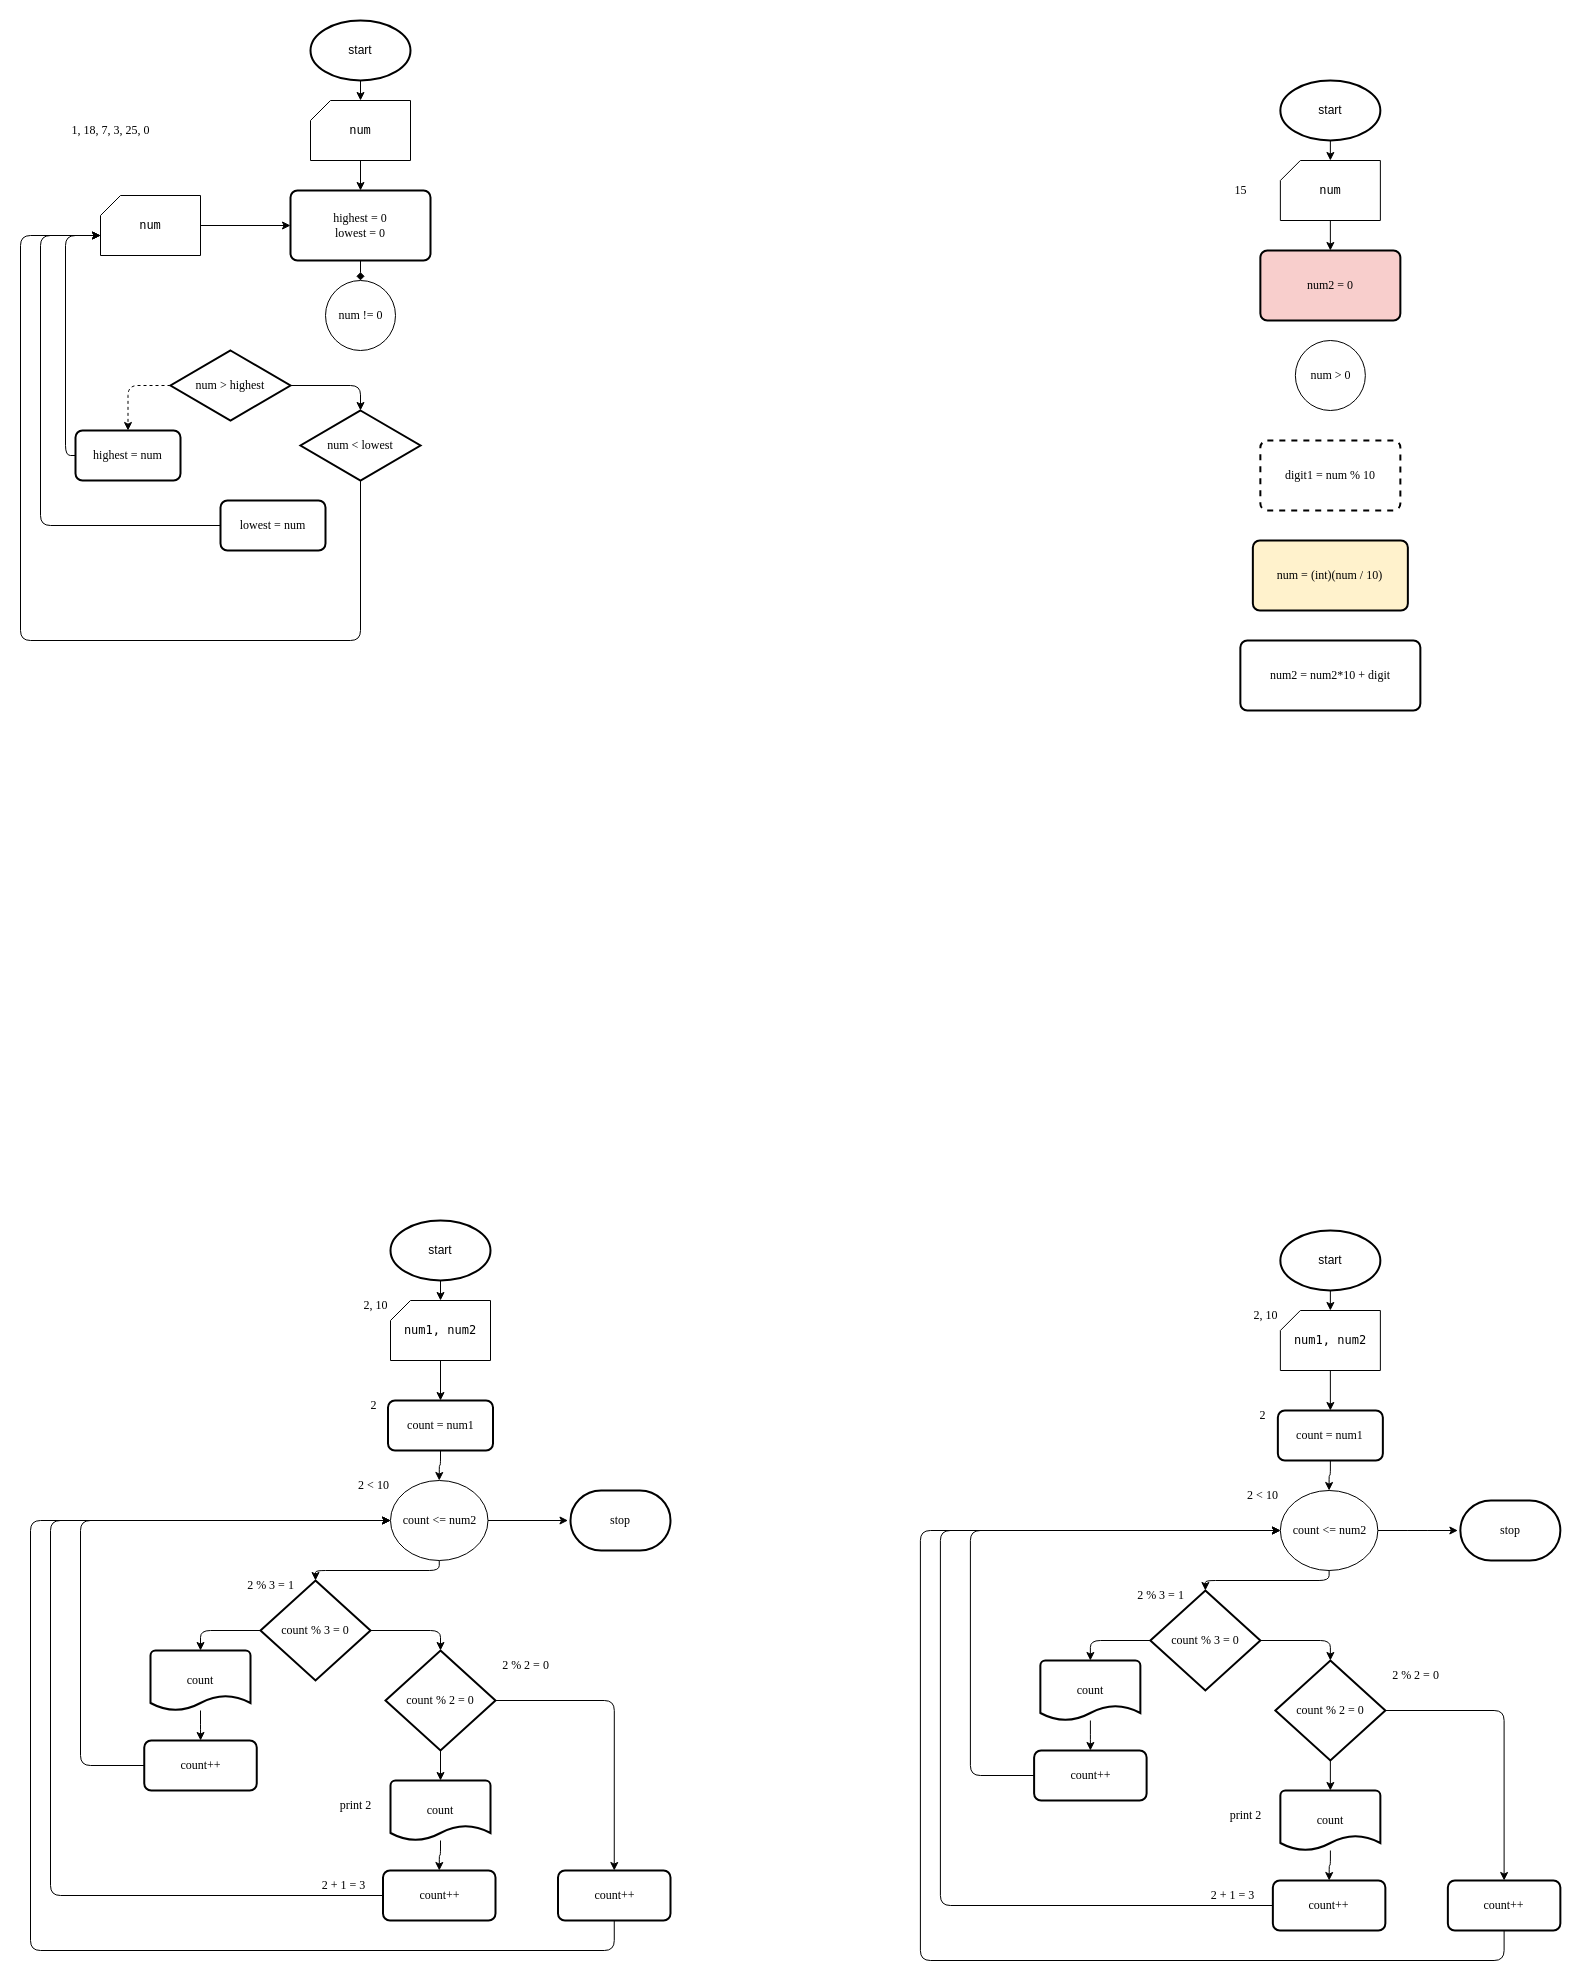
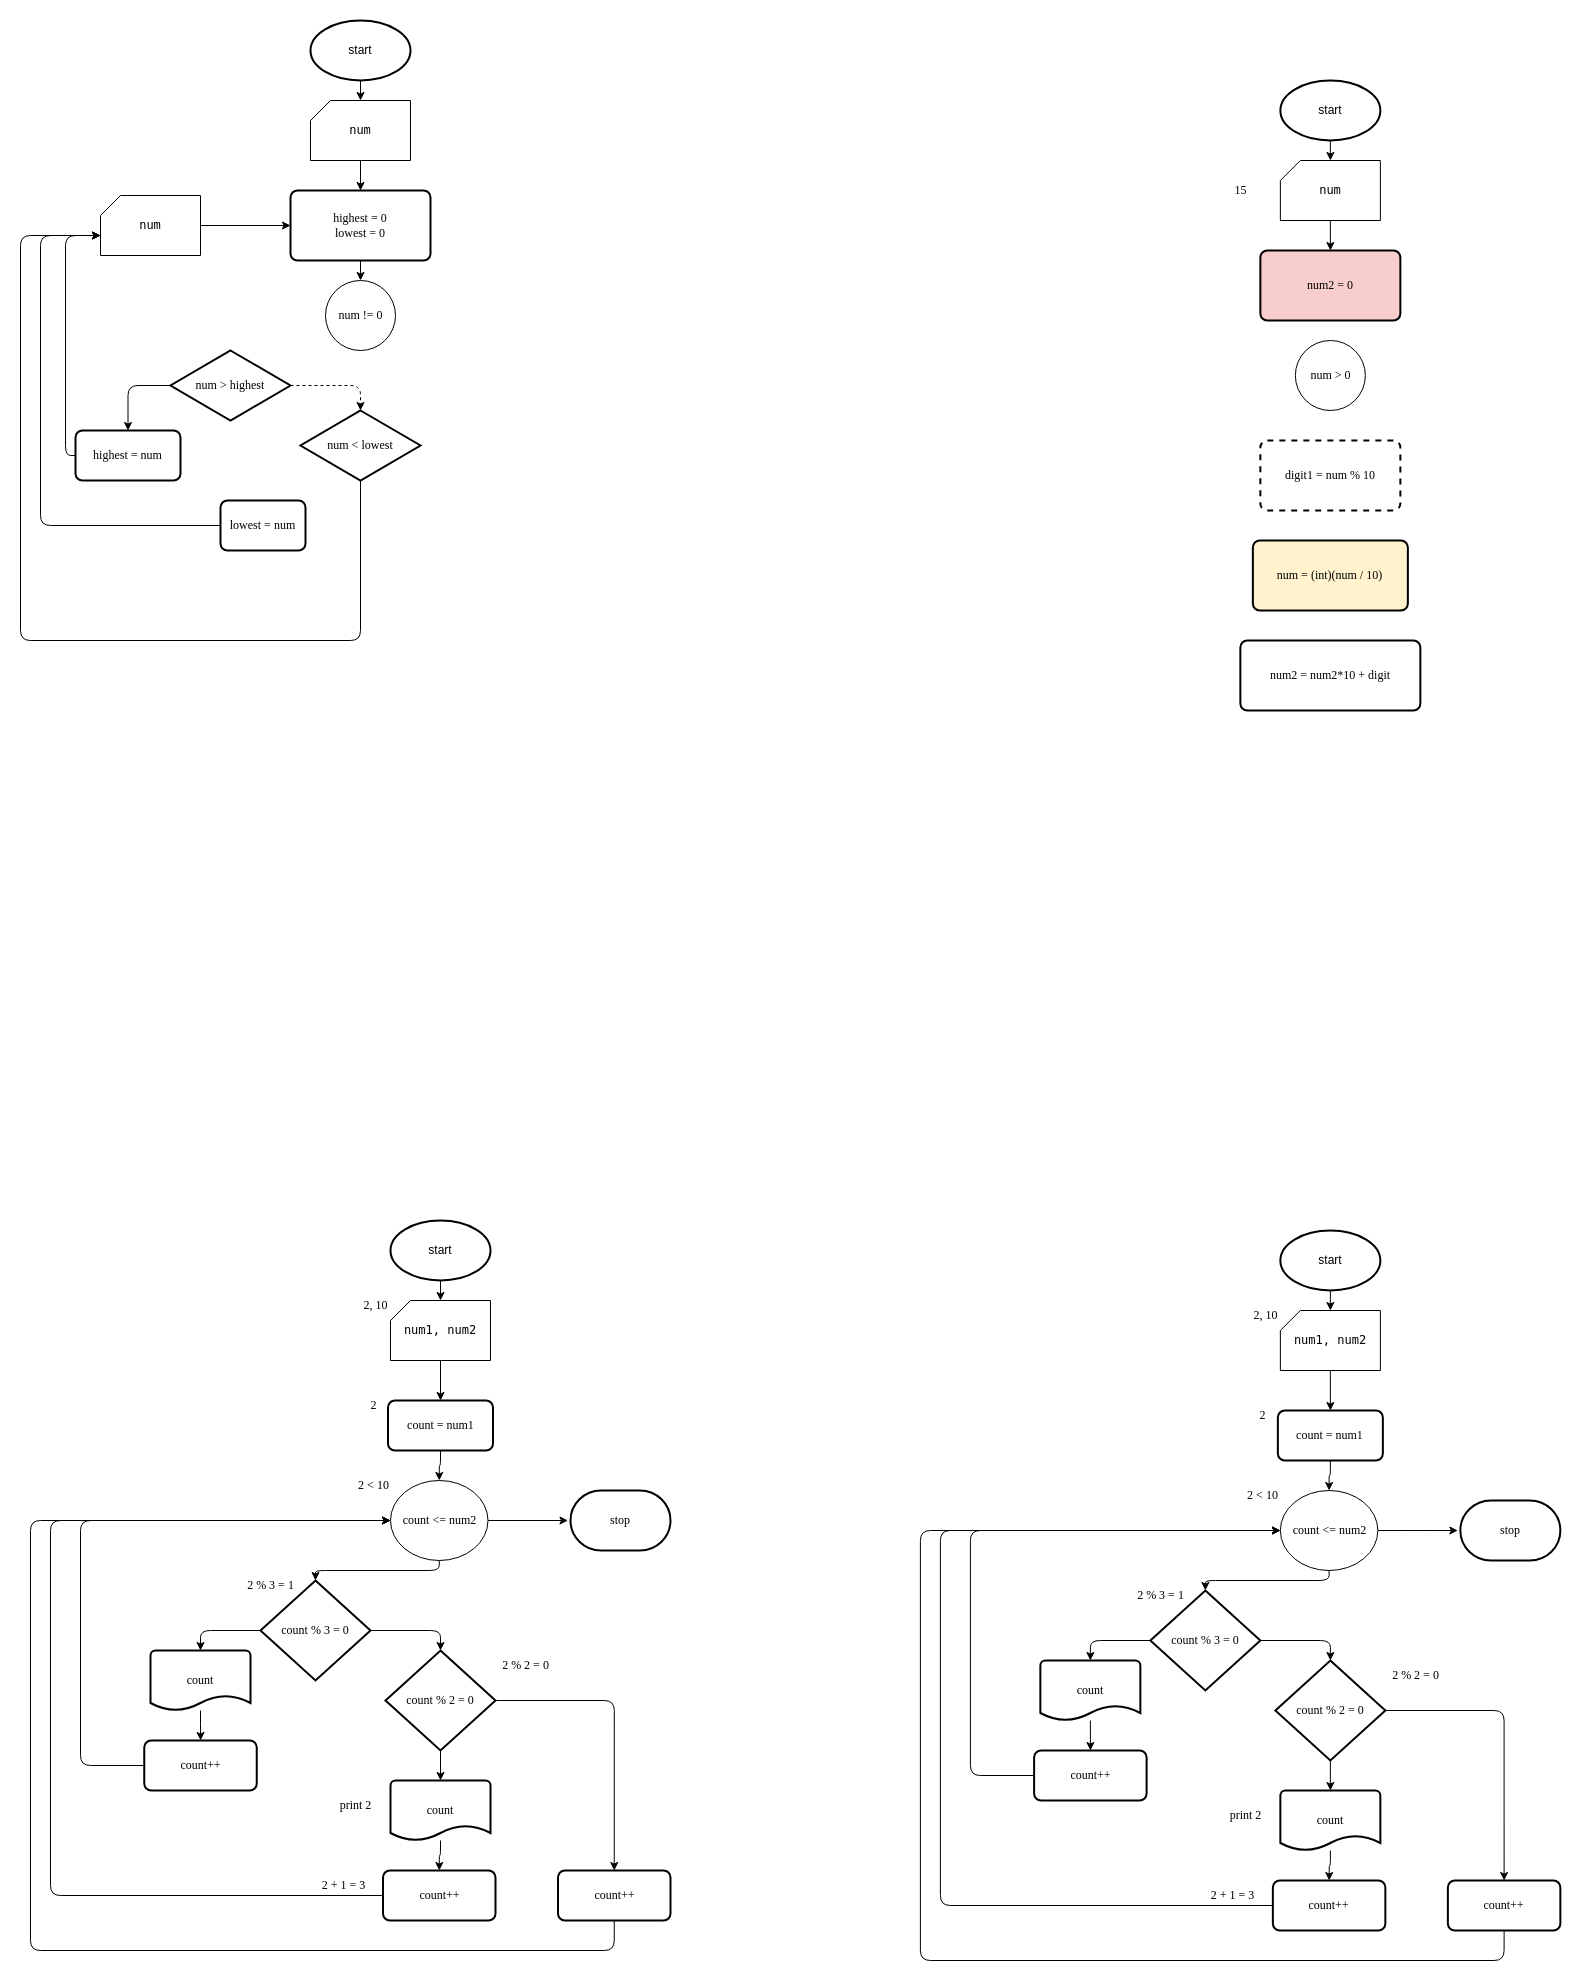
node "1, 18, 7, 3, 25, 0": removed
edge "highest = 0 lowest = 0" -> "num != 0": arrowhead diamond -> classic
edge "num > highest" -> "highest = num": style dashed -> solid
edge "num > highest" -> "num < lowest": style solid -> dashed
node "lowest = num": size 105x50 -> 85x50
